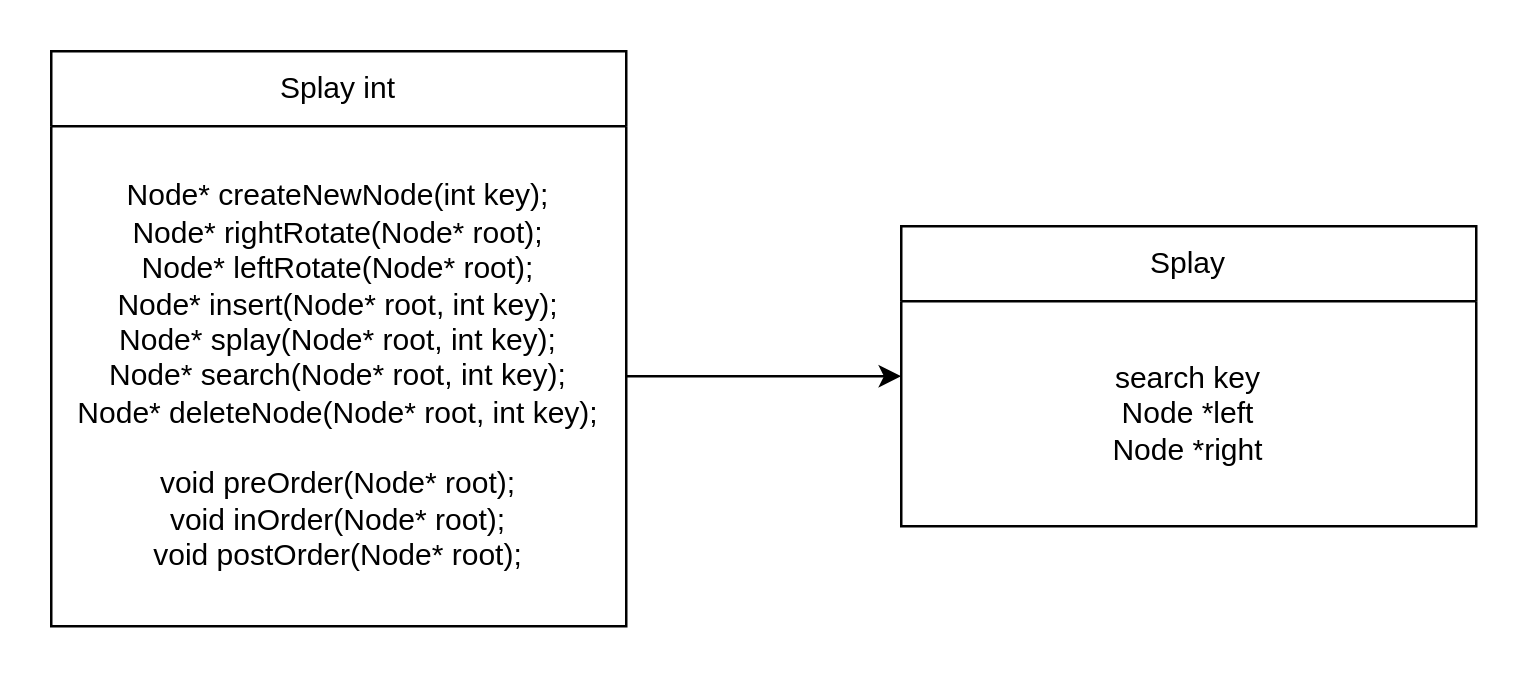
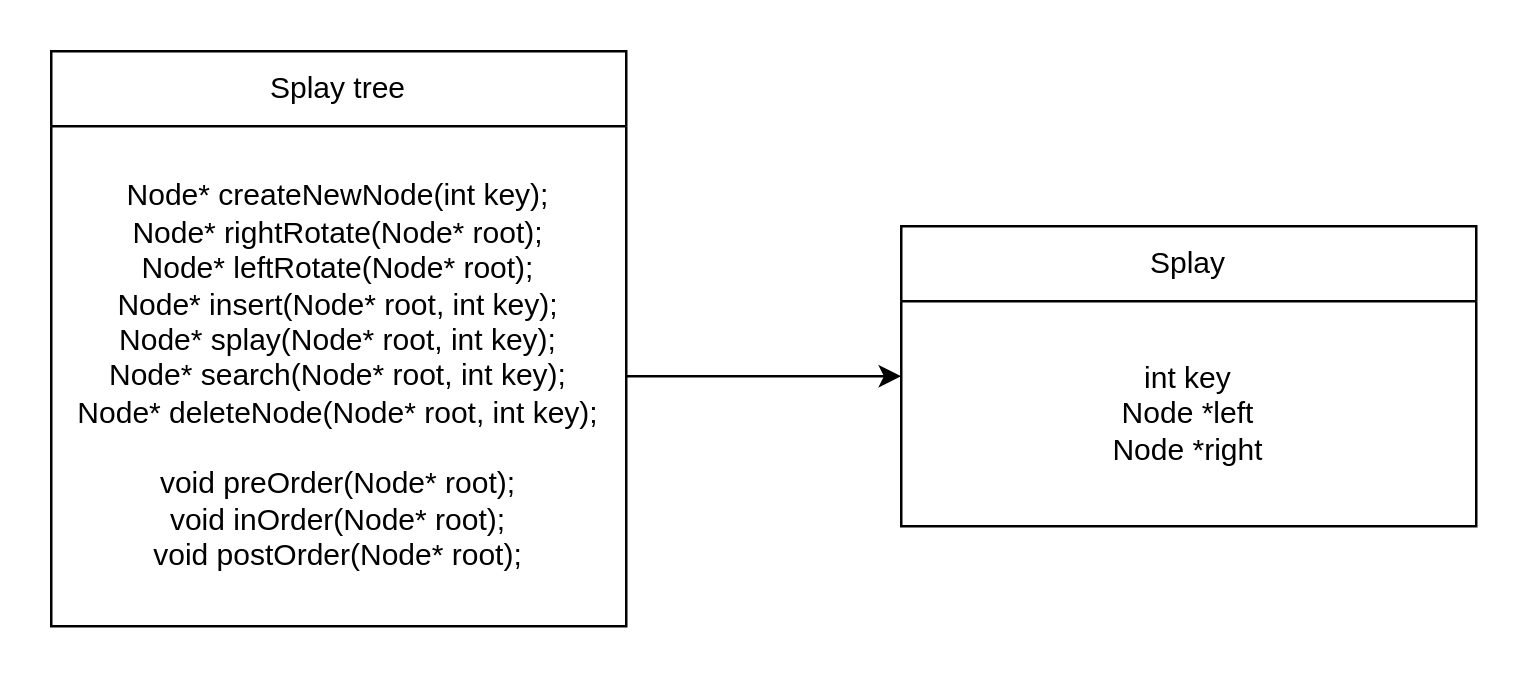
node "Splay int": label "Splay int" -> "Splay tree"
node "search key Node *left Node *right": label "search key Node *left Node *right" -> "int key Node *left Node *right"
